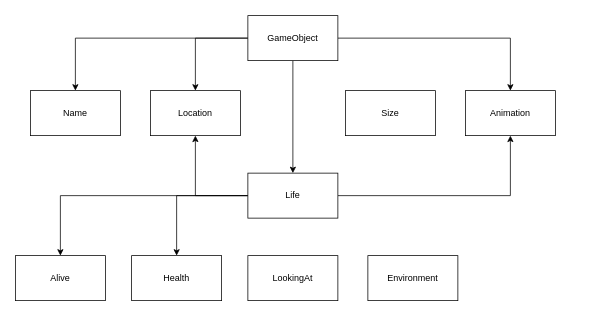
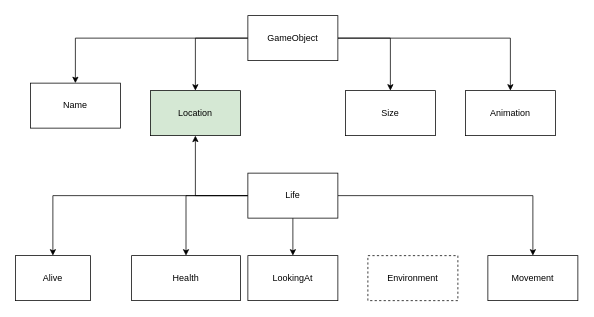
node "Name": moved (75, 113) -> (75, 105)
node "Location": fillcolor #ffffff -> #d5e8d4
edge "GameObject" -> "Life": now "GameObject" -> "Size"
edge "Life" -> "Animation": now "Life" -> "LookingAt"
edge "Life" -> "Movement": added
node "Alive": size 90x45 -> 75x45
node "Health": size 90x45 -> 109x45
node "Environment": style solid -> dashed
node "Movement": added
